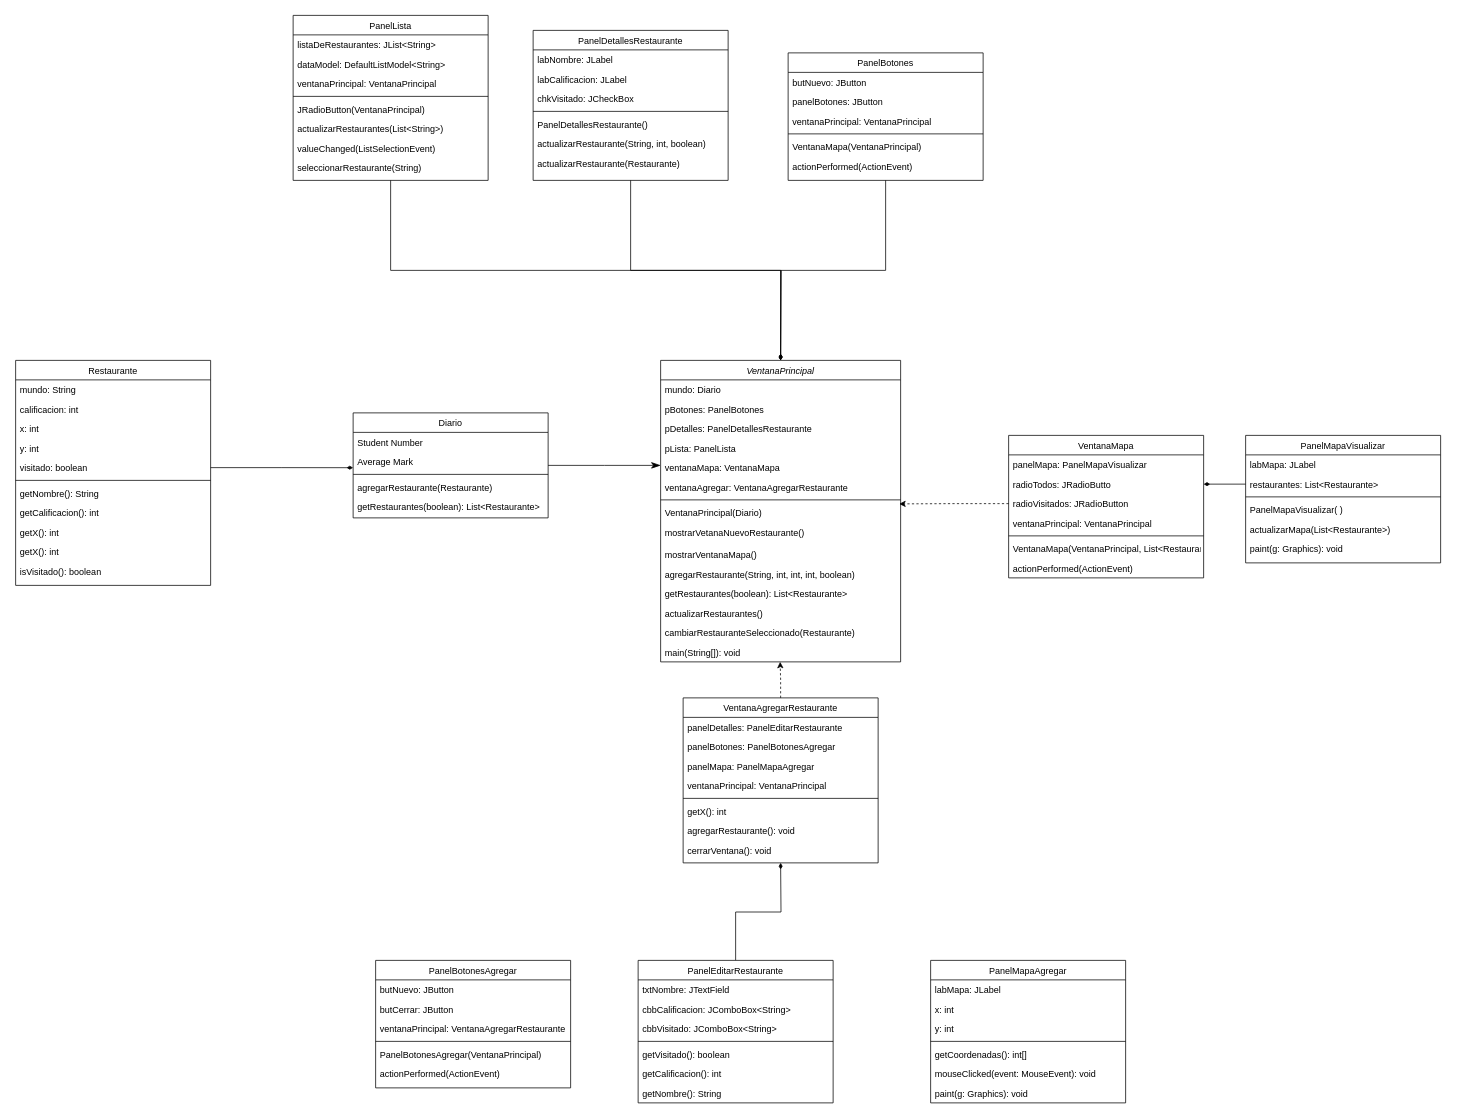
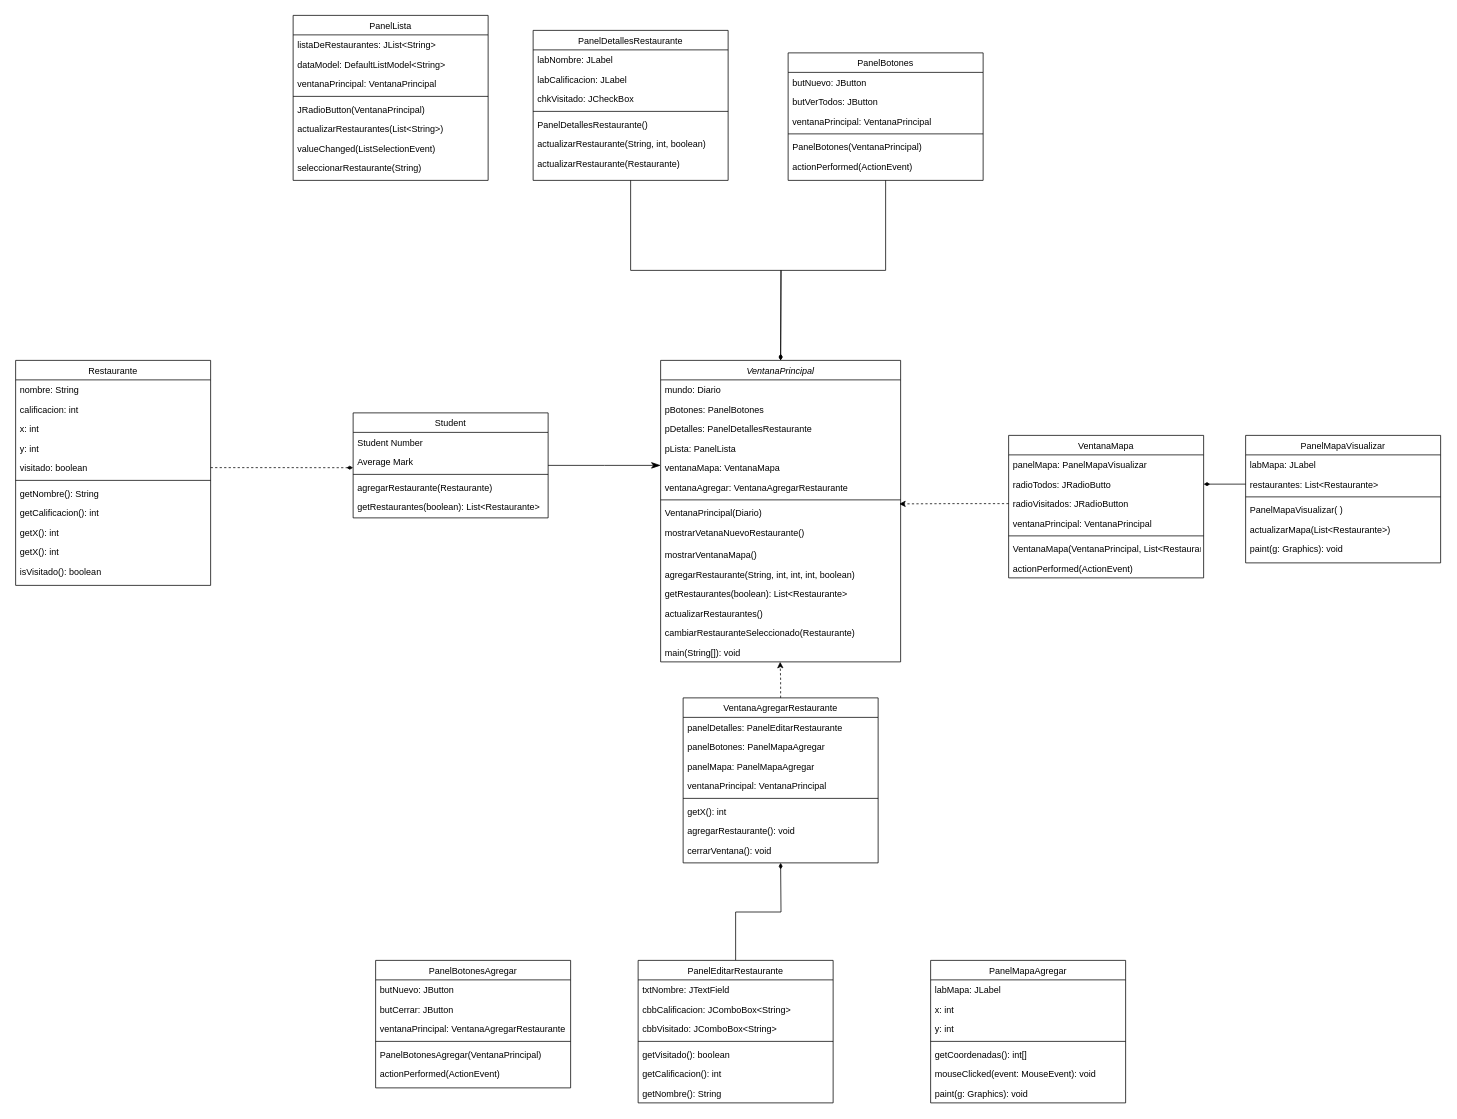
node "panelBotones: JButton": label "panelBotones: JButton" -> "butVerTodos: JButton"
node "VentanaMapa(VentanaPrincipal)": label "VentanaMapa(VentanaPrincipal)" -> "PanelBotones(VentanaPrincipal)"
edge "PanelLista" -> "VentanaPrincipal": removed
node "mundo: String": label "mundo: String" -> "nombre: String"
node "Diario": label "Diario" -> "Student"
edge "visitado: boolean" -> "Average Mark": style solid -> dashed
node "panelBotones: PanelBotonesAgregar": label "panelBotones: PanelBotonesAgregar" -> "panelBotones: PanelMapaAgregar"
